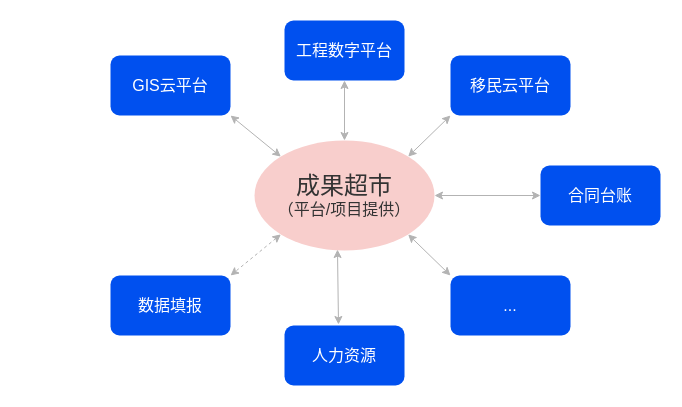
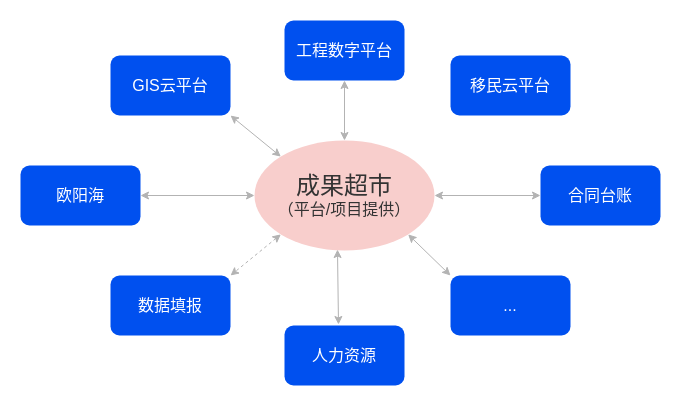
edge "移民云平台" -- "成果超市 （平台/项目提供）": removed
node "欧阳海": added
edge "欧阳海" -- "成果超市 （平台/项目提供）": added
